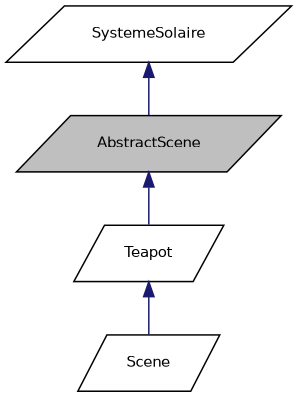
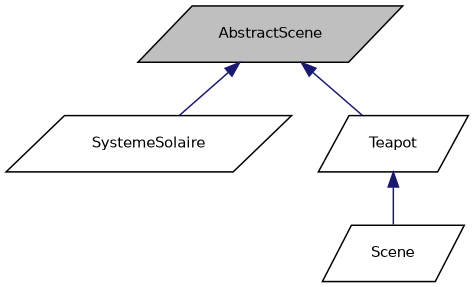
edge "AbstractScene" -> "SystemeSolaire": reversed
